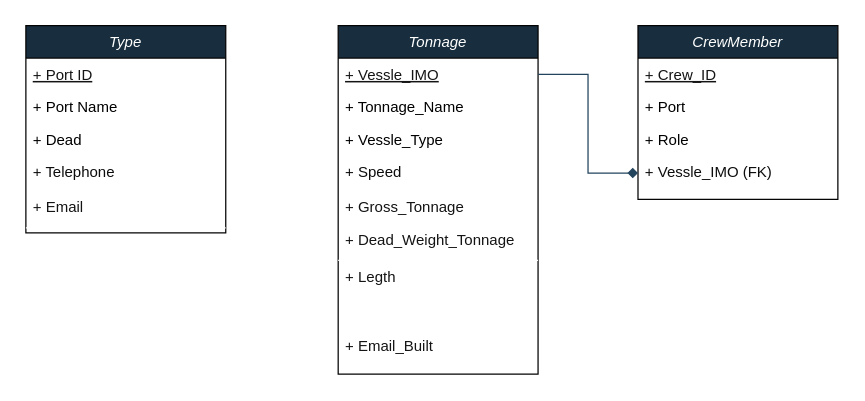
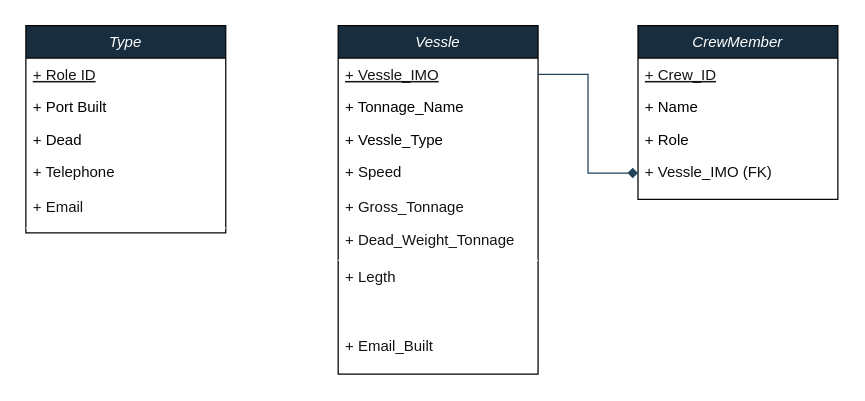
node "Tonnage": label "Tonnage" -> "Vessle"
node "+ Port ID": label "+ Port ID" -> "+ Role ID"
node "+ Port Name": label "+ Port Name" -> "+ Port Built"
node "+ Port": label "+ Port" -> "+ Name"
